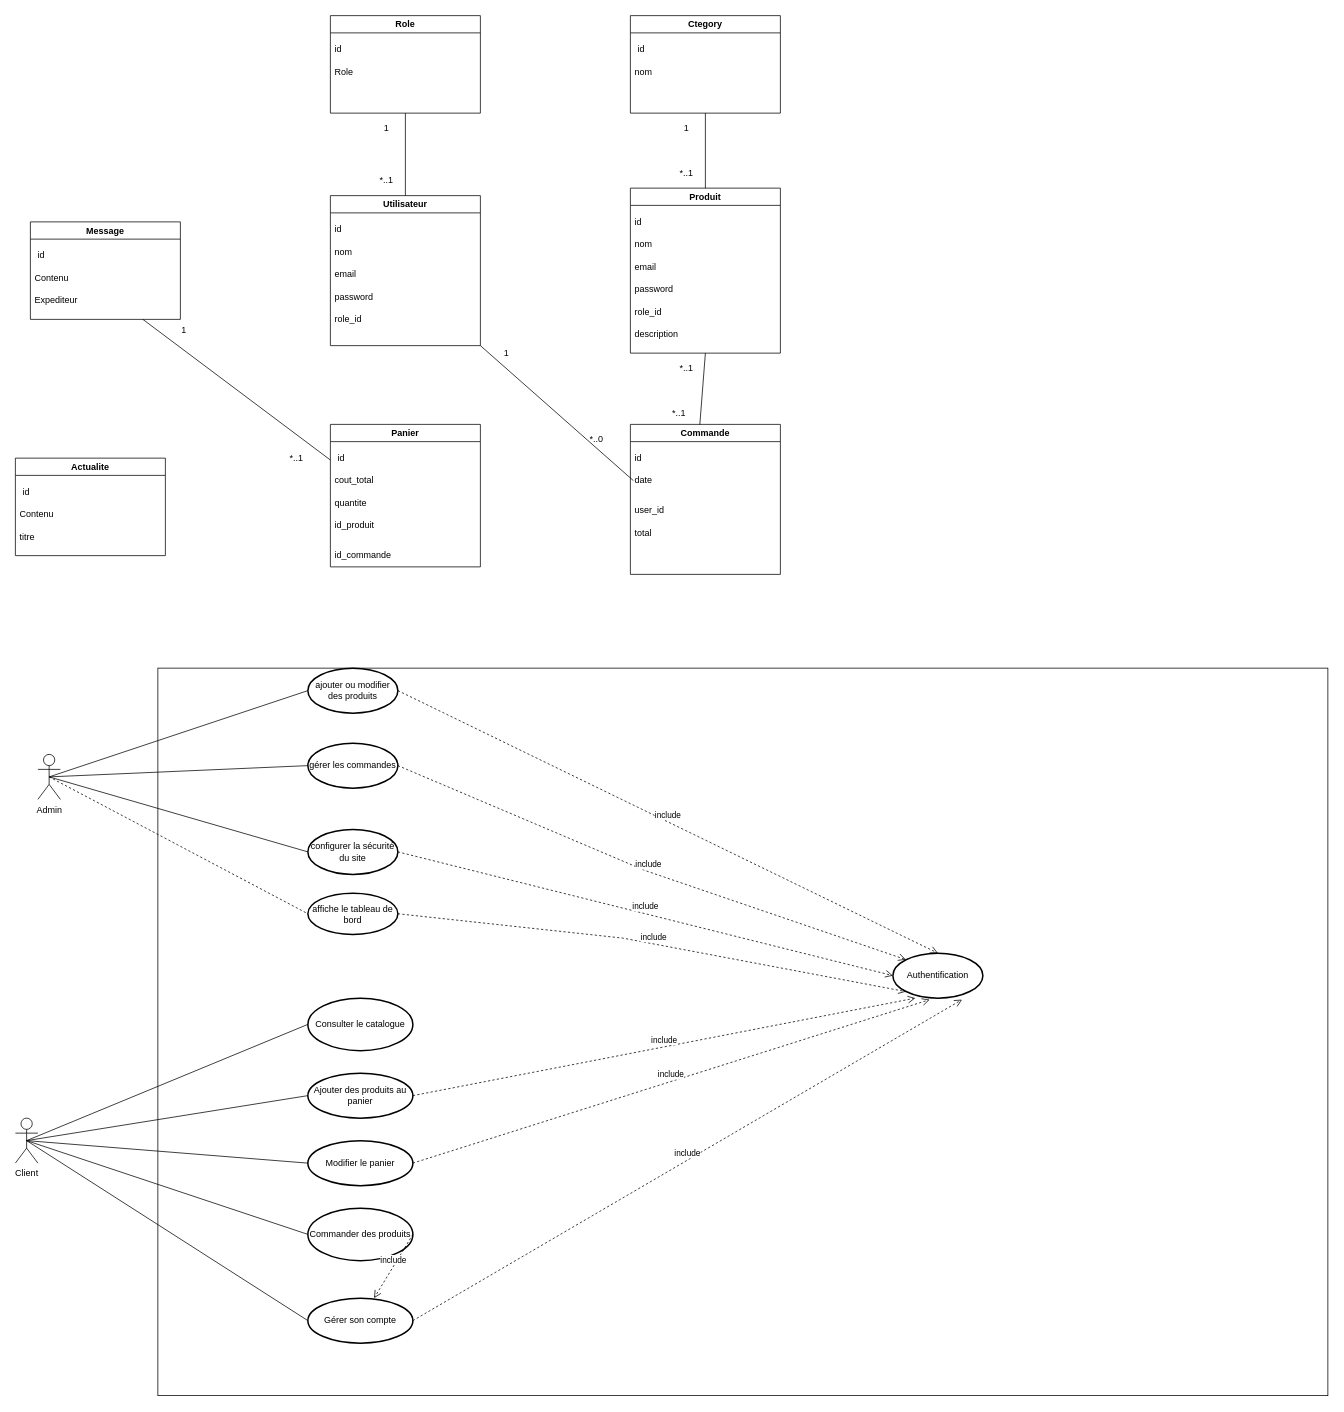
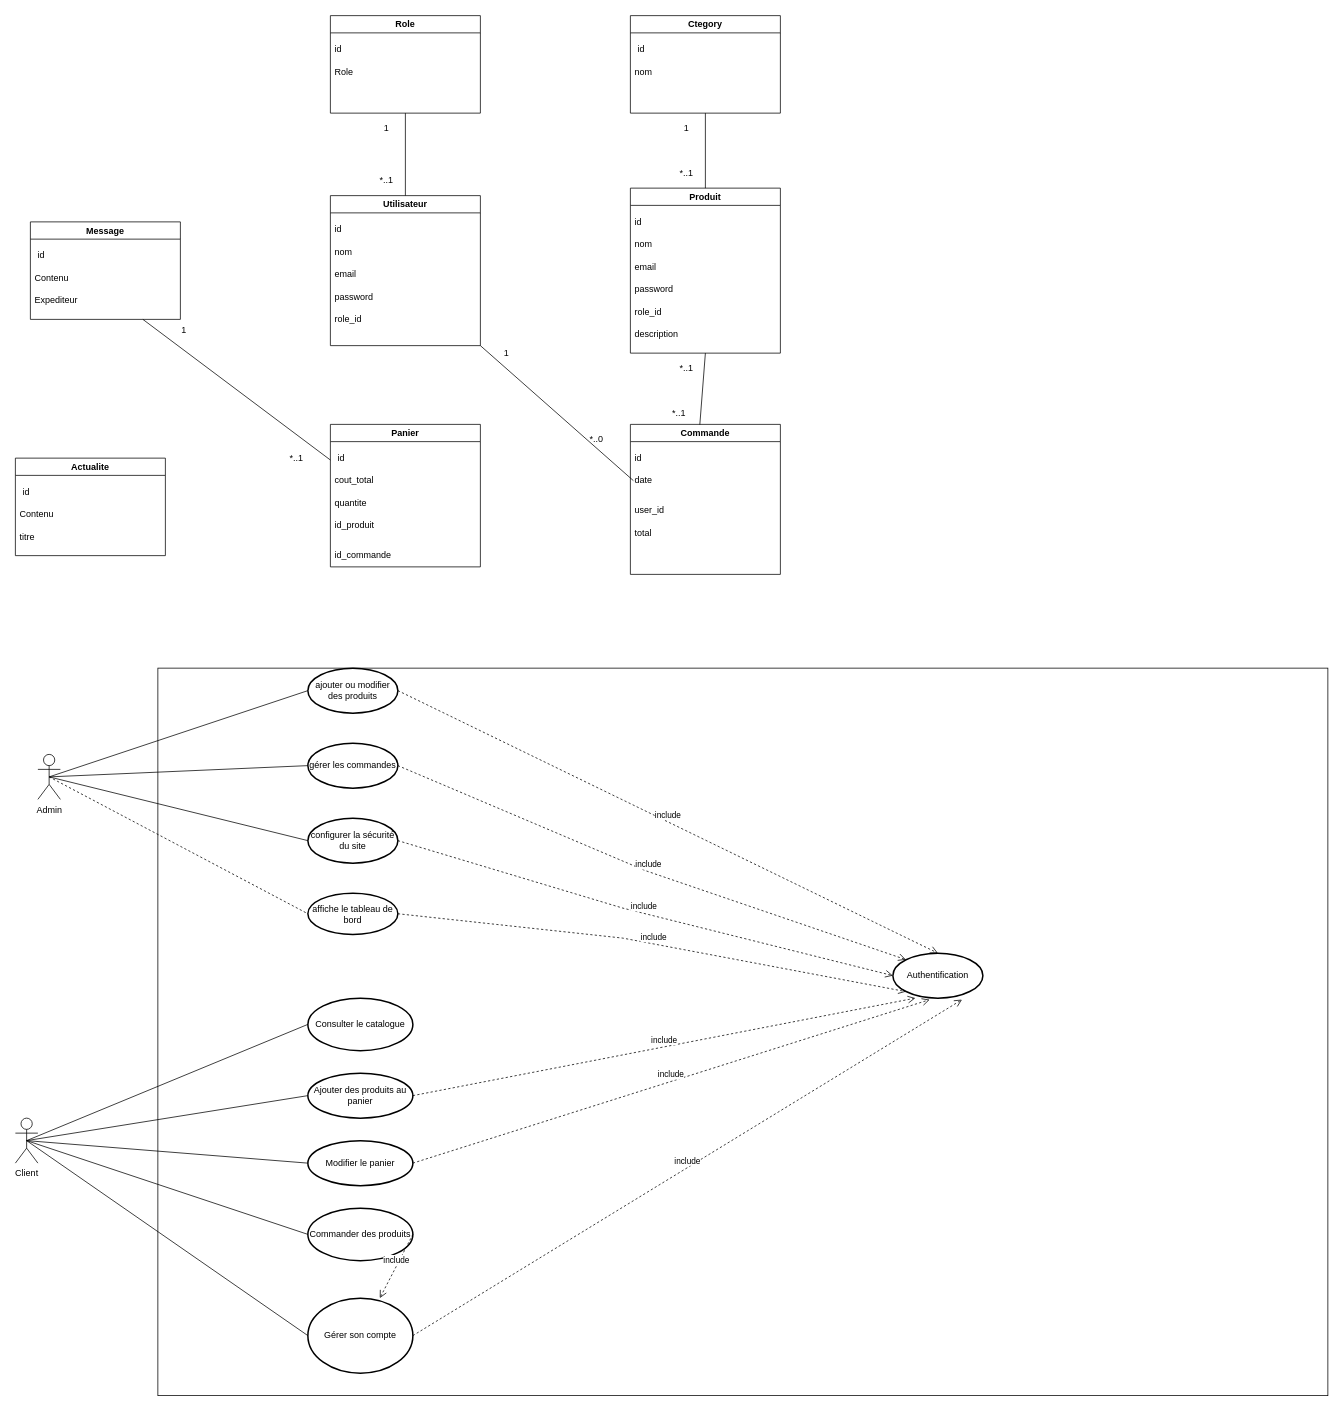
node "configurer la sécurité du site": moved (353, 852) -> (353, 840)
node "Gérer son compte": size 105x45 -> 105x75
